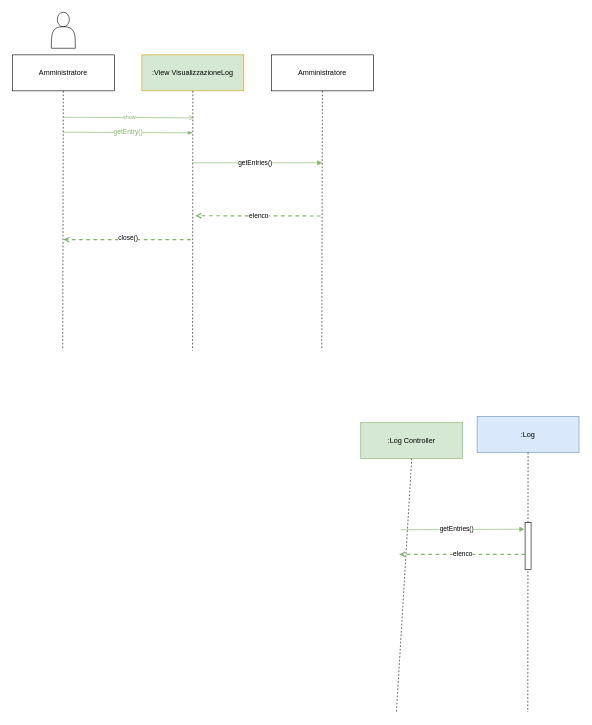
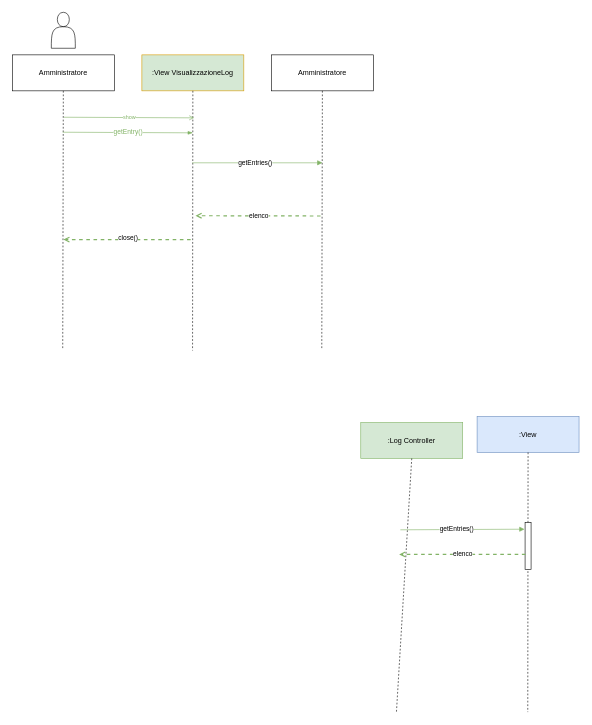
node ":Log": label ":Log" -> ":View"
